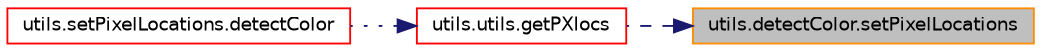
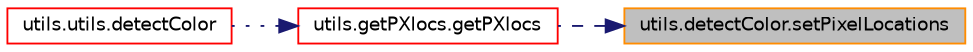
node "utils.setPixelLocations.detectColor": label "utils.setPixelLocations.detectColor" -> "utils.utils.detectColor"
node "utils.utils.getPXlocs": label "utils.utils.getPXlocs" -> "utils.getPXlocs.getPXlocs"
